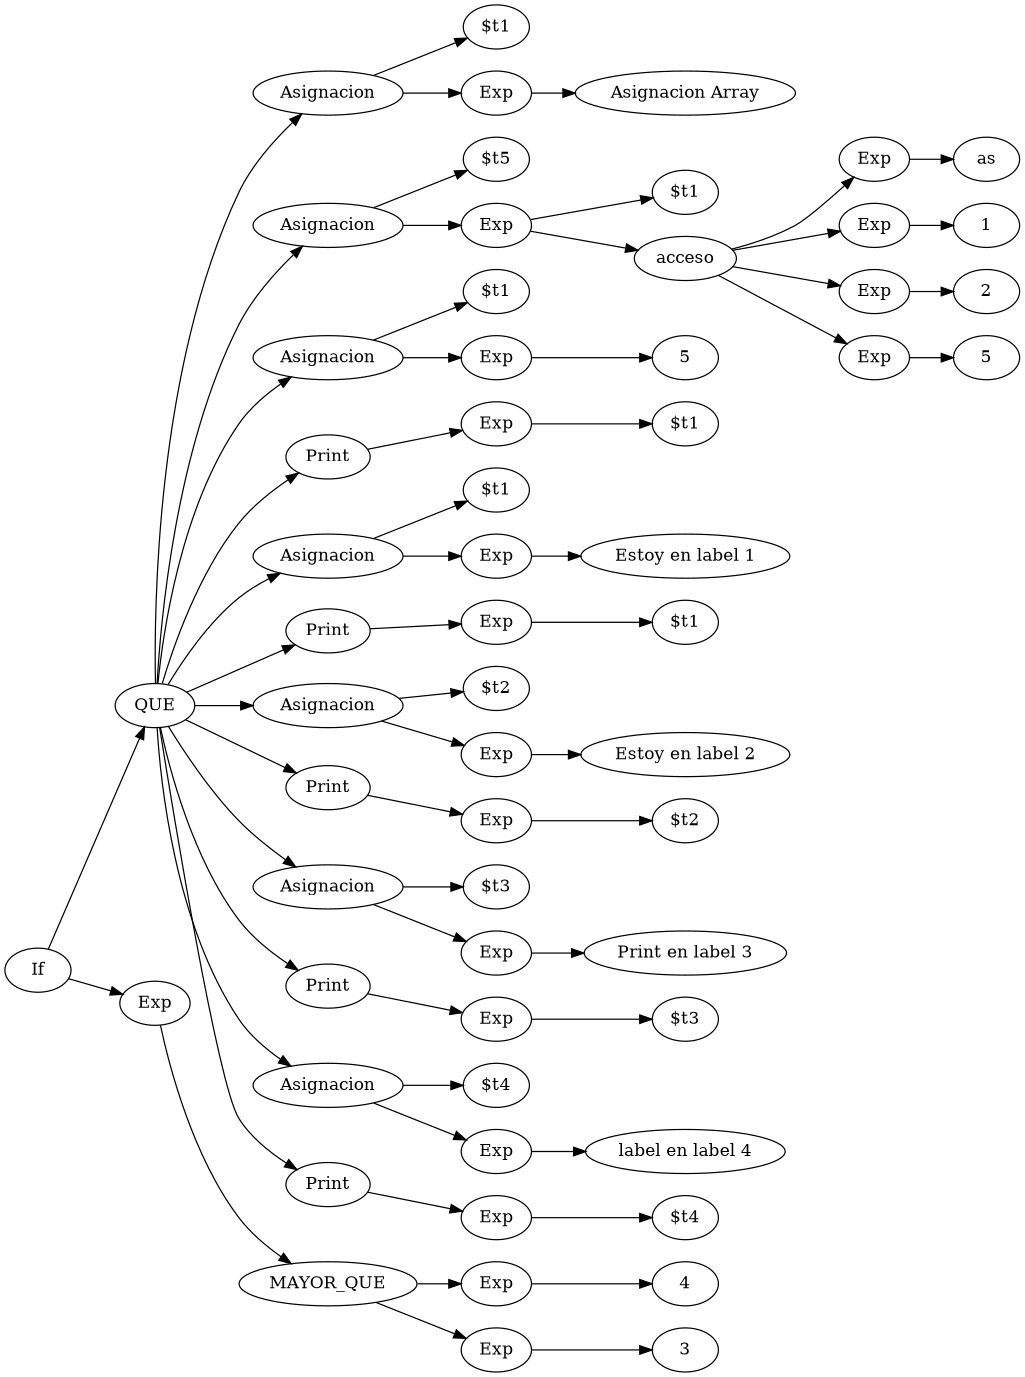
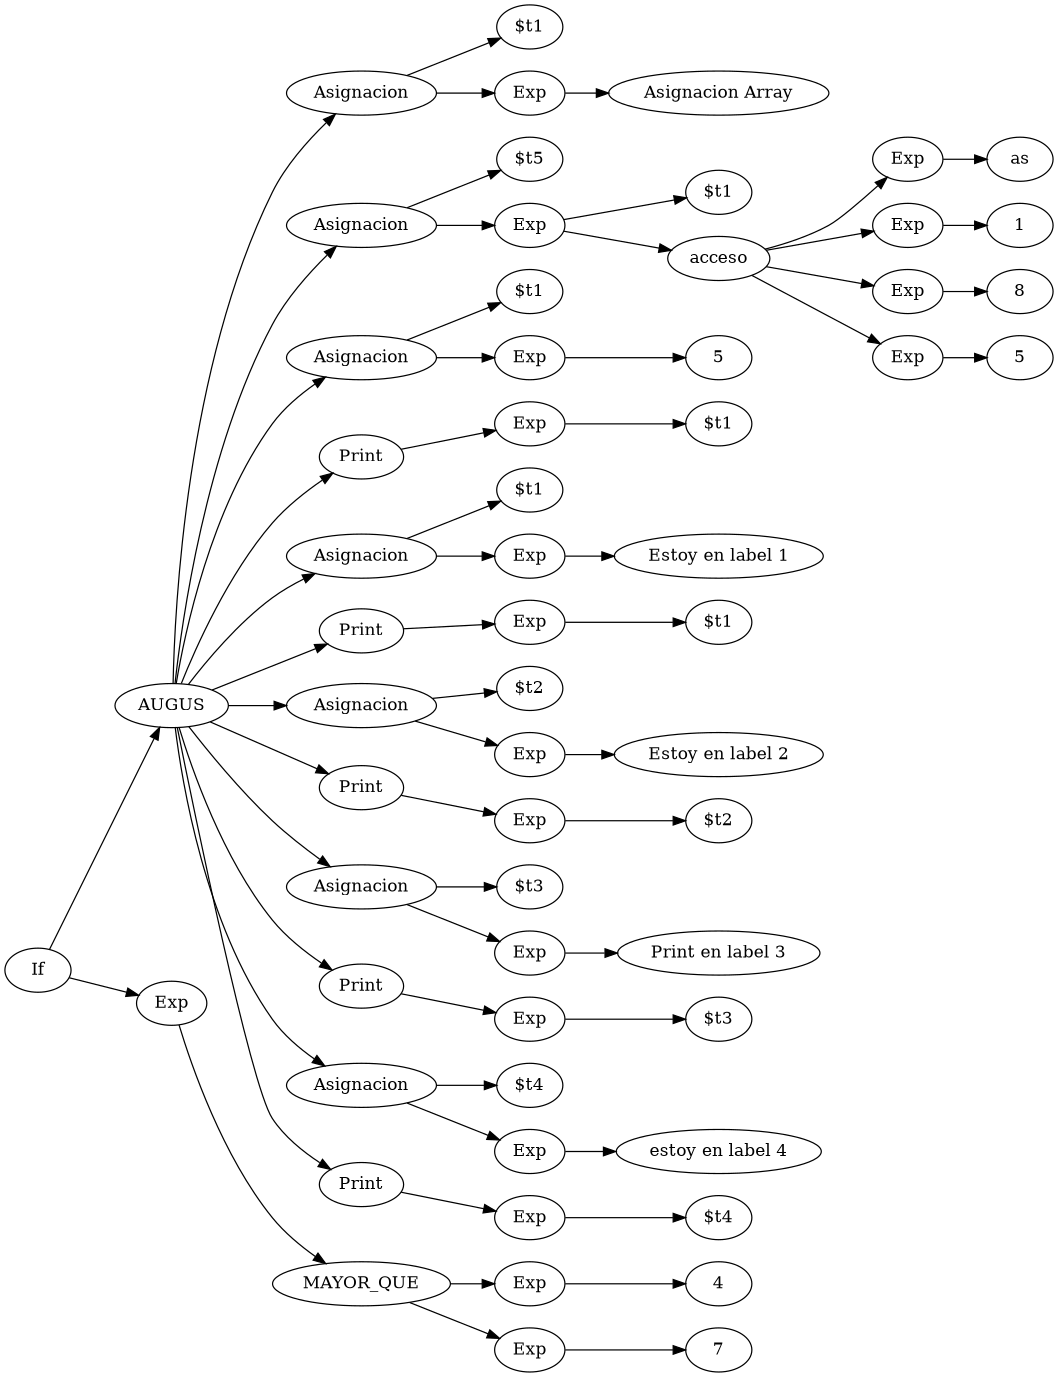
node "2": label "2" -> "8"
node "QUE": label "QUE" -> "AUGUS"
node "label en label 4": label "label en label 4" -> "estoy en label 4"
node "3": label "3" -> "7"
